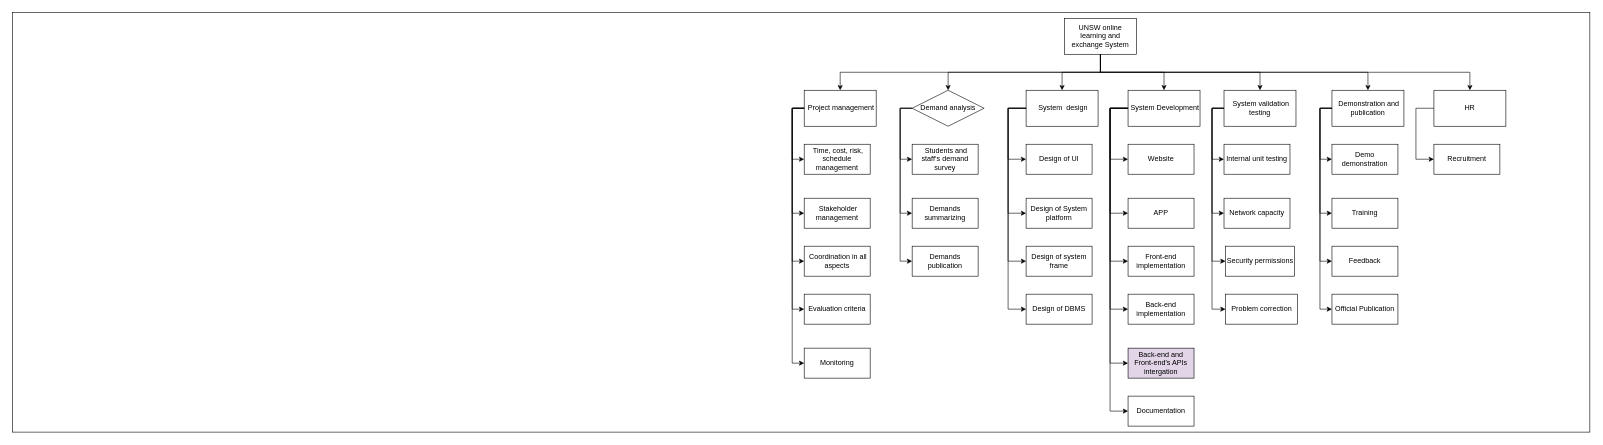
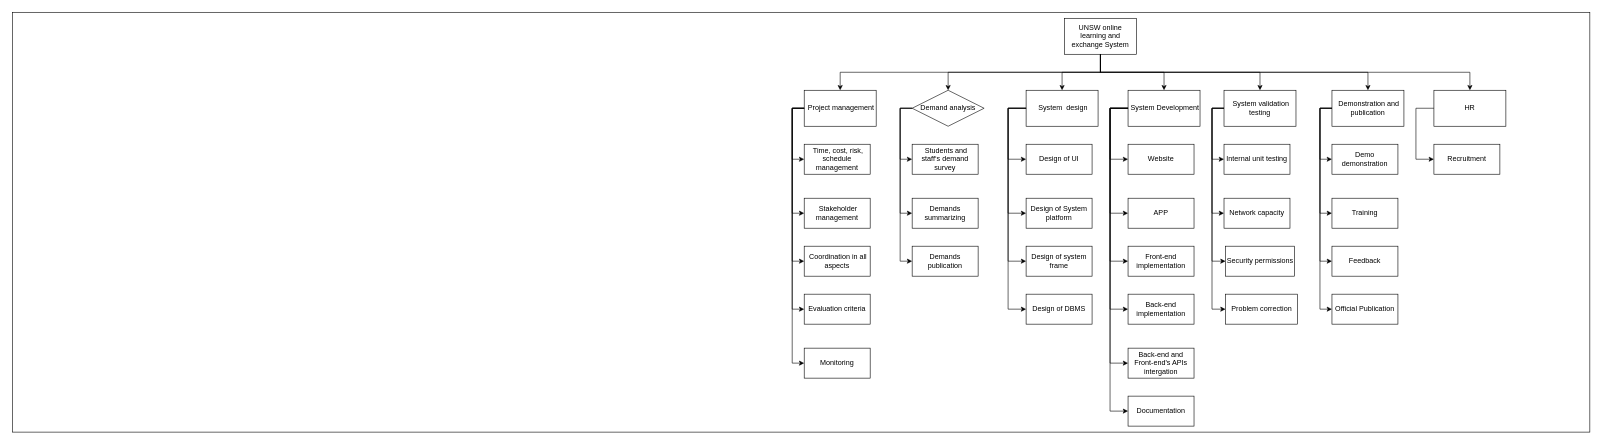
node "Back-end and Front-end's APIs intergation": fillcolor #e1d5e7 -> #ffffff
